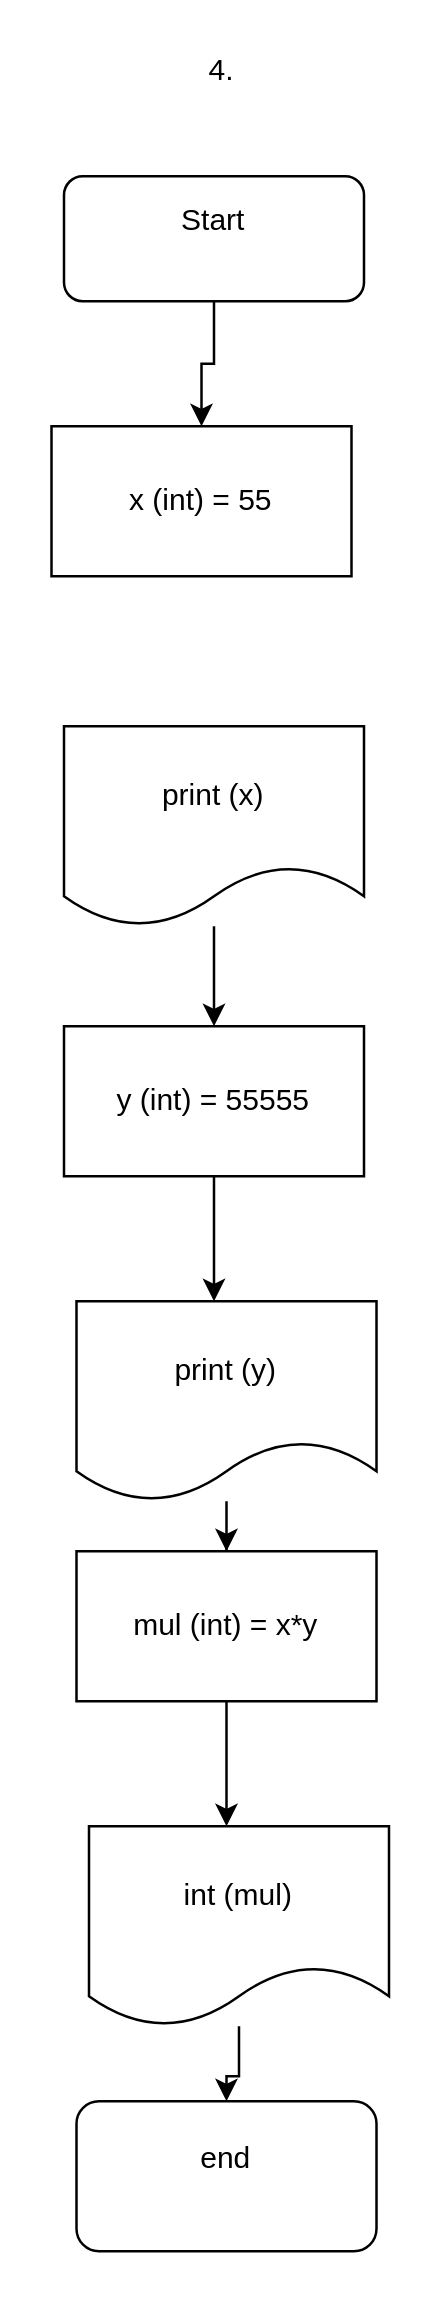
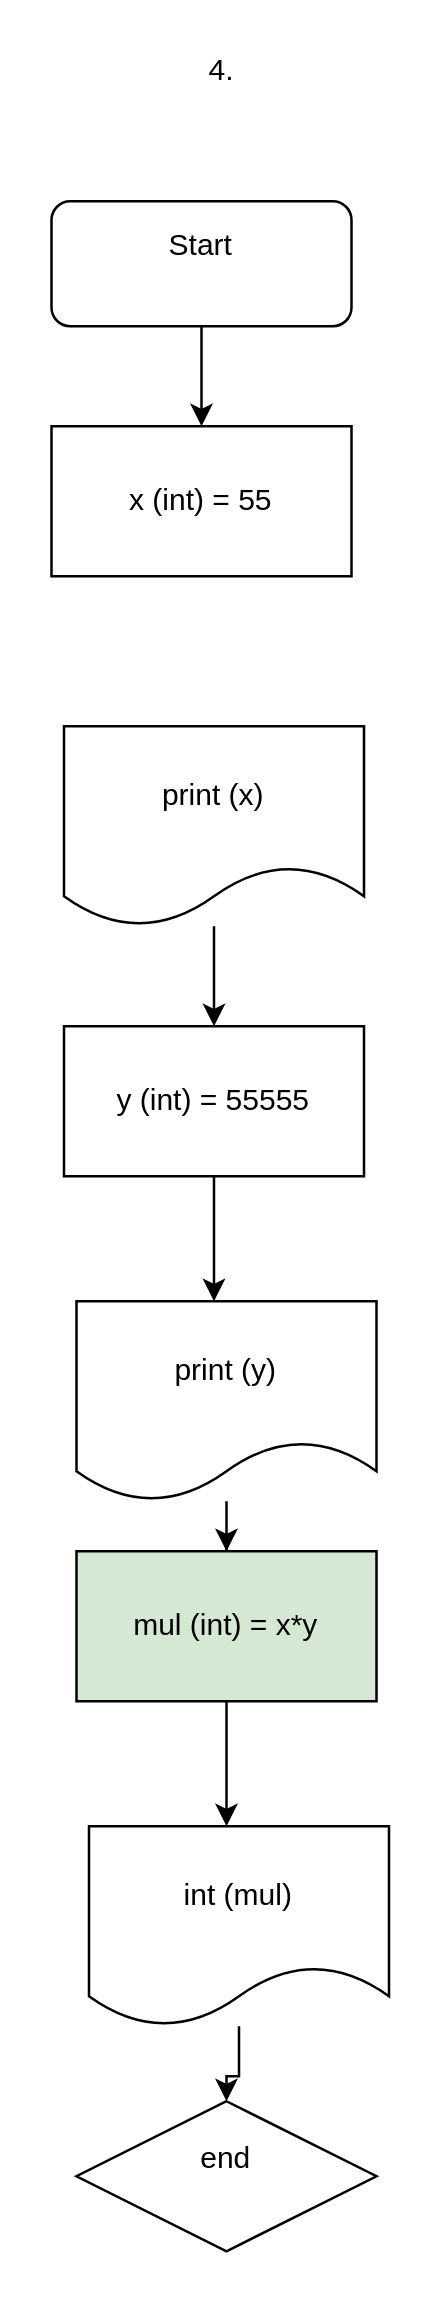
node "Start": moved (214, 239) -> (201, 264)
node "mul (int) = x*y": fillcolor #ffffff -> #d5e8d4
node "end": shape rounded rectangle -> diamond
